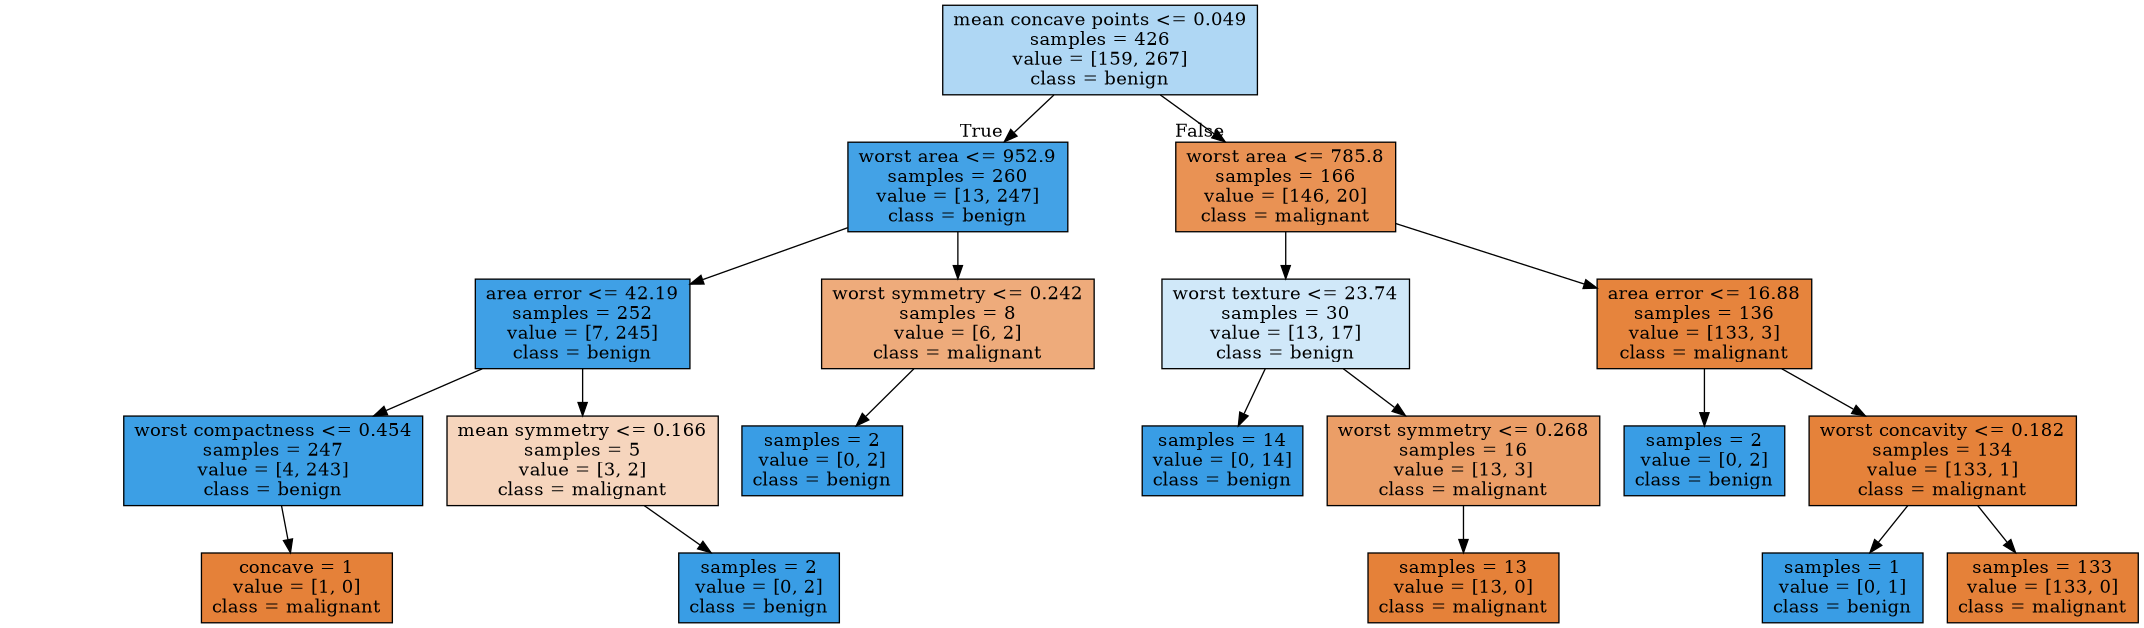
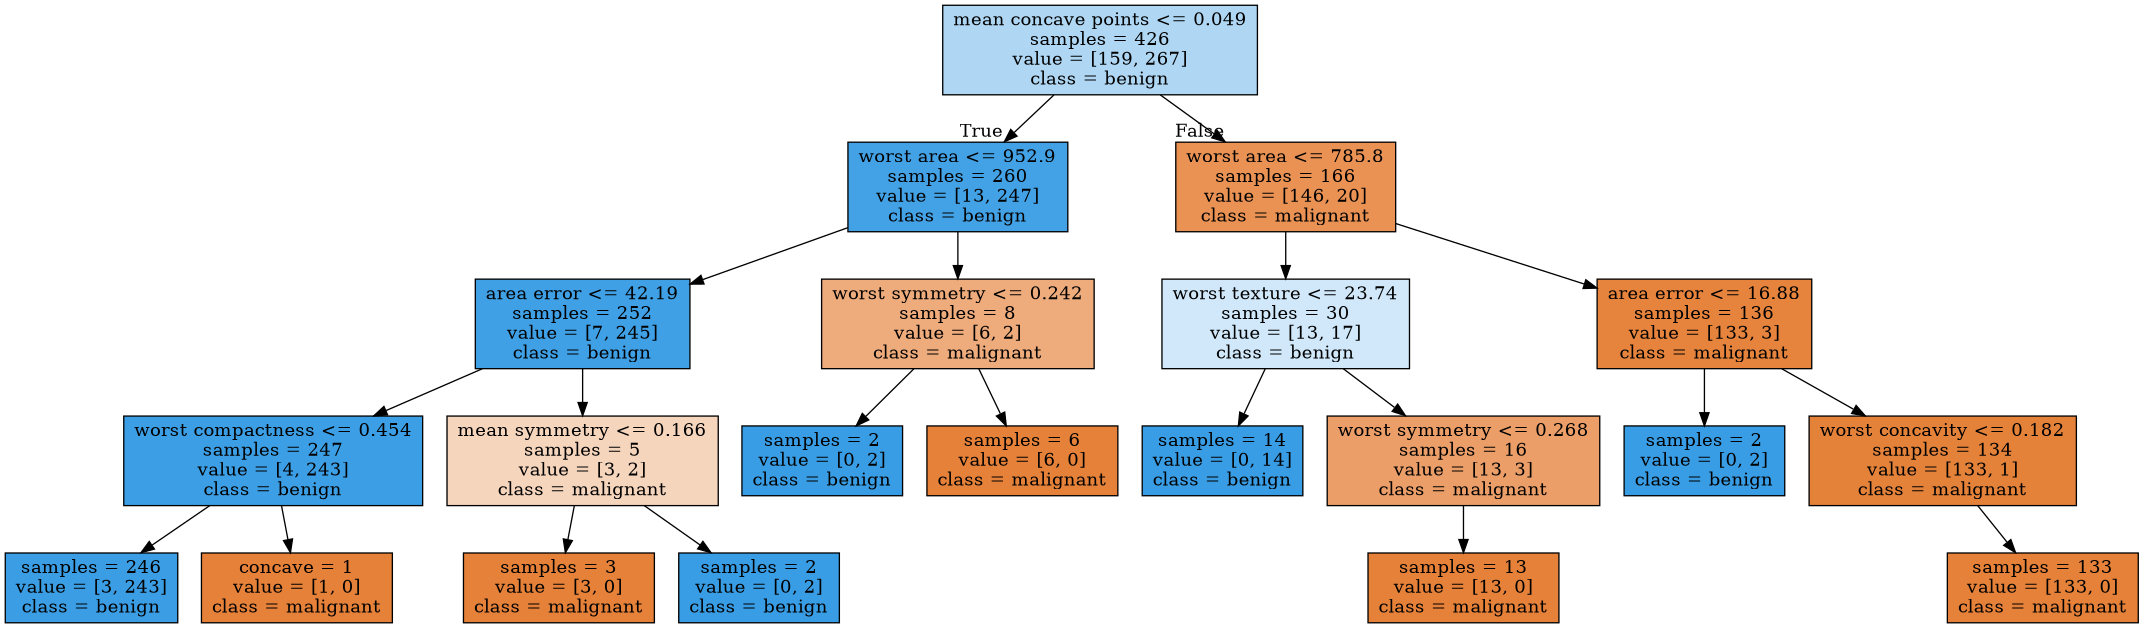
node "samples = 6 value = [6, 0] class = malignant": added
node "samples = 246 value = [3, 243] class = benign": added
node "samples = 3 value = [3, 0] class = malignant": added
node "samples = 1 value = [0, 1] class = benign": removed
